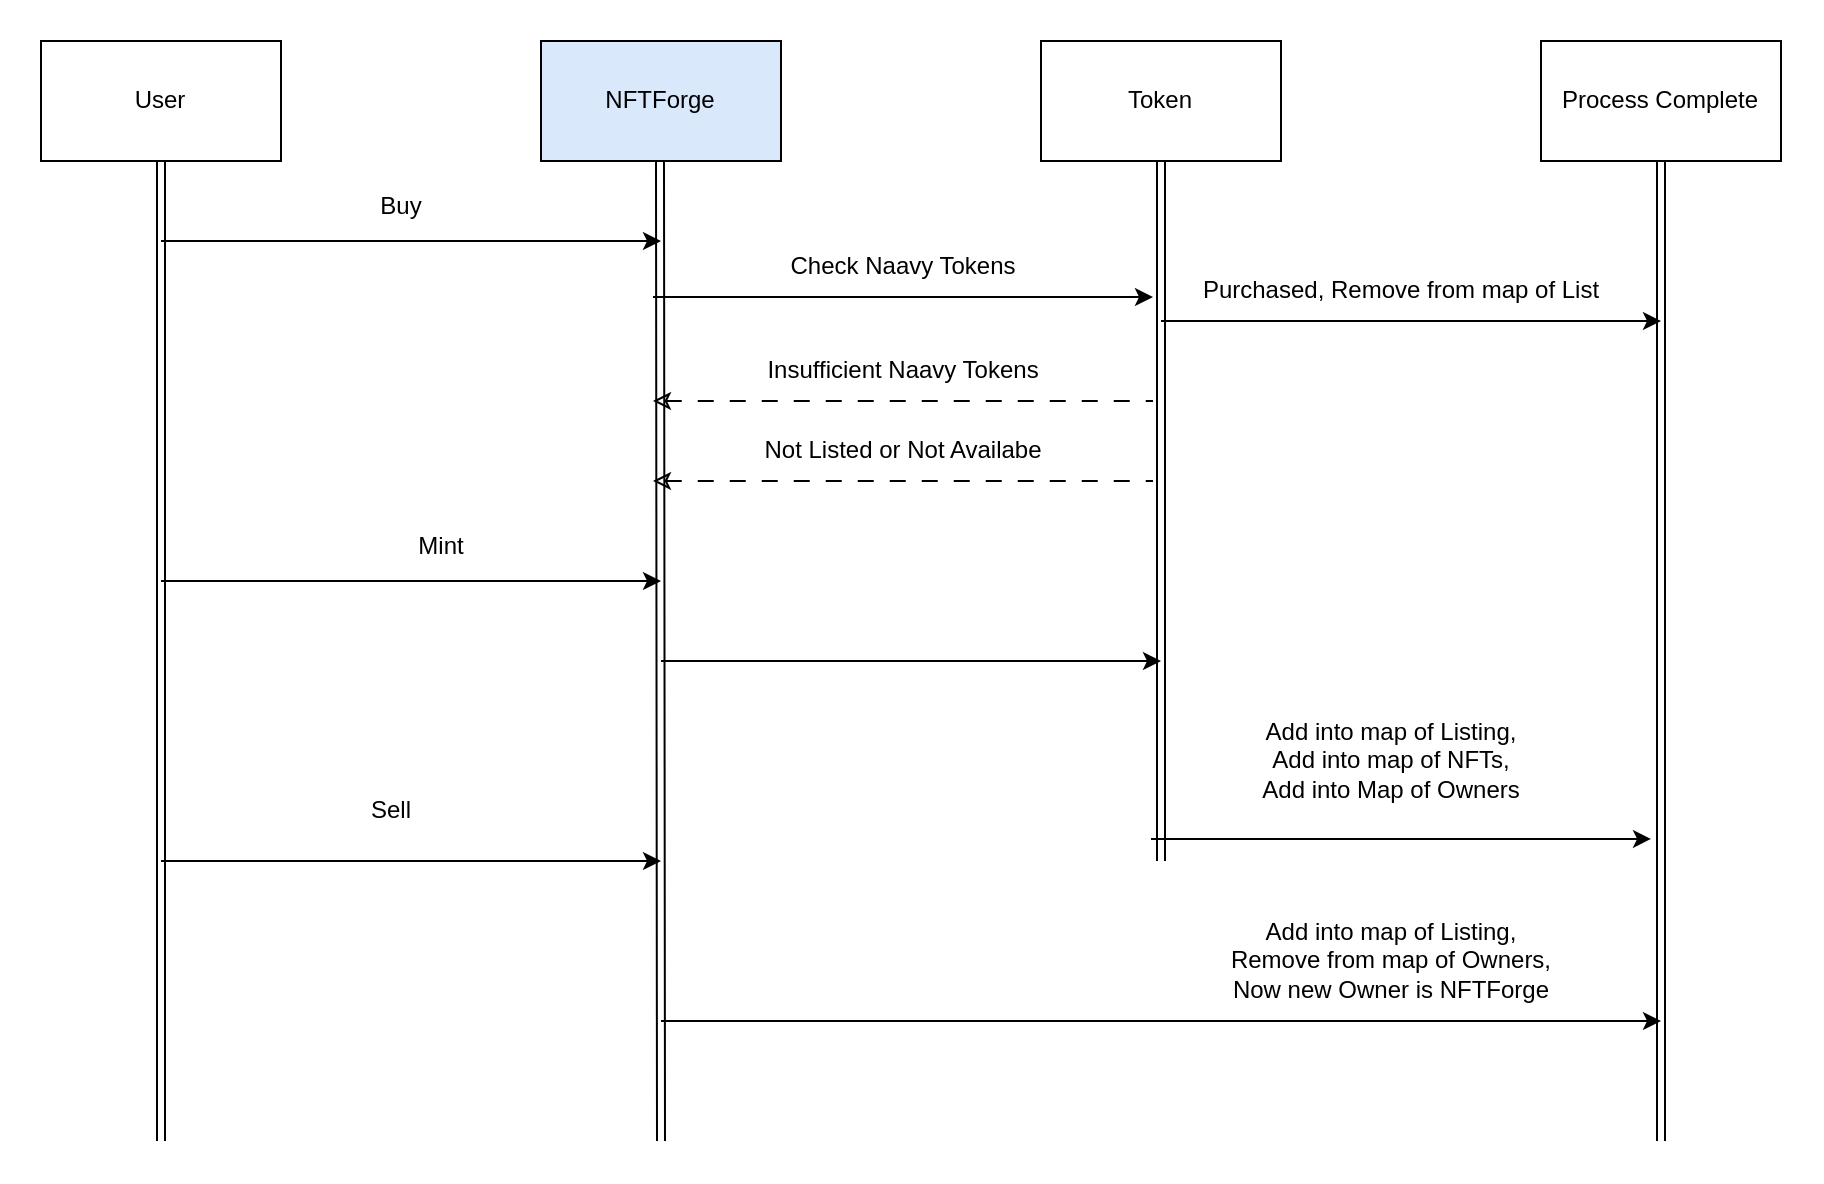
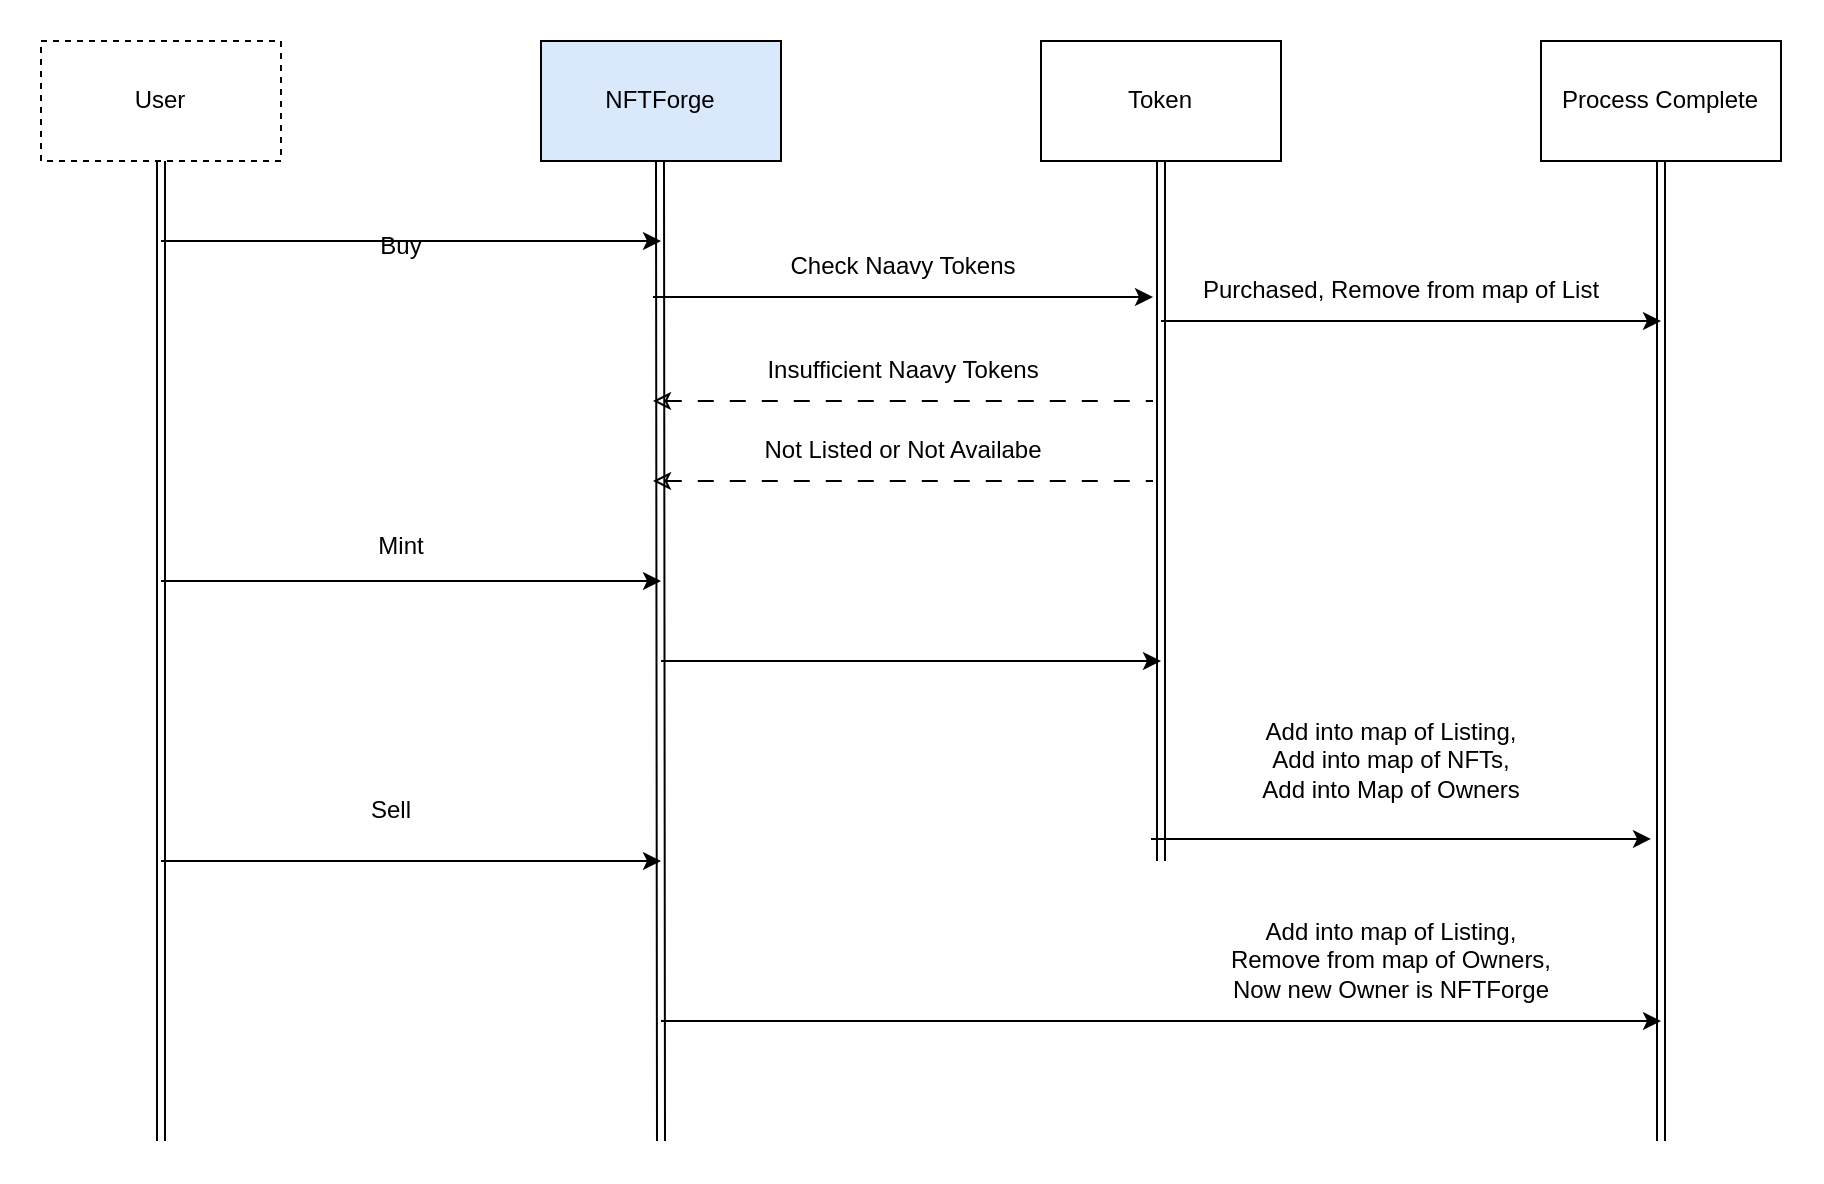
node "User": style solid -> dashed
node "Buy": moved (401, 207) -> (401, 247)
node "Mint": moved (441, 547) -> (401, 547)
